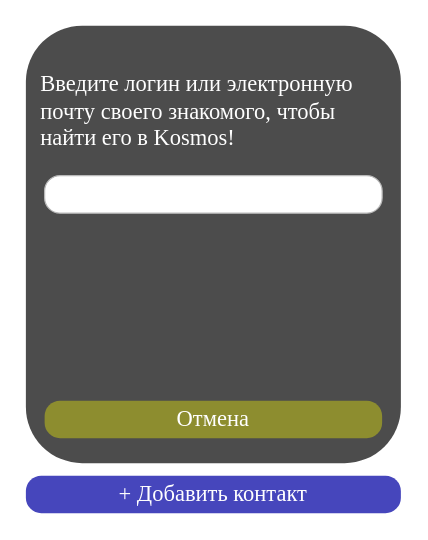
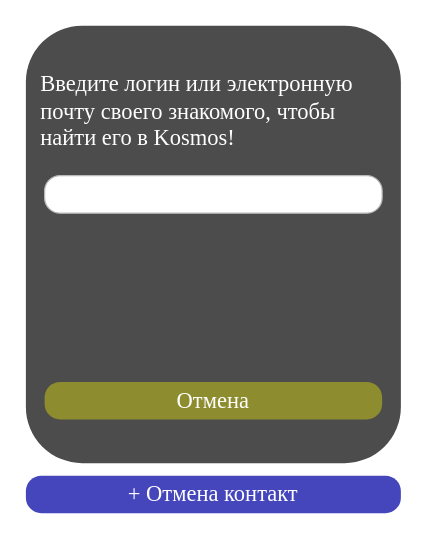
node "Отмена": moved (213, 419) -> (213, 401)
node "+ Добавить контакт": label "+ Добавить контакт" -> "+ Отмена контакт"
